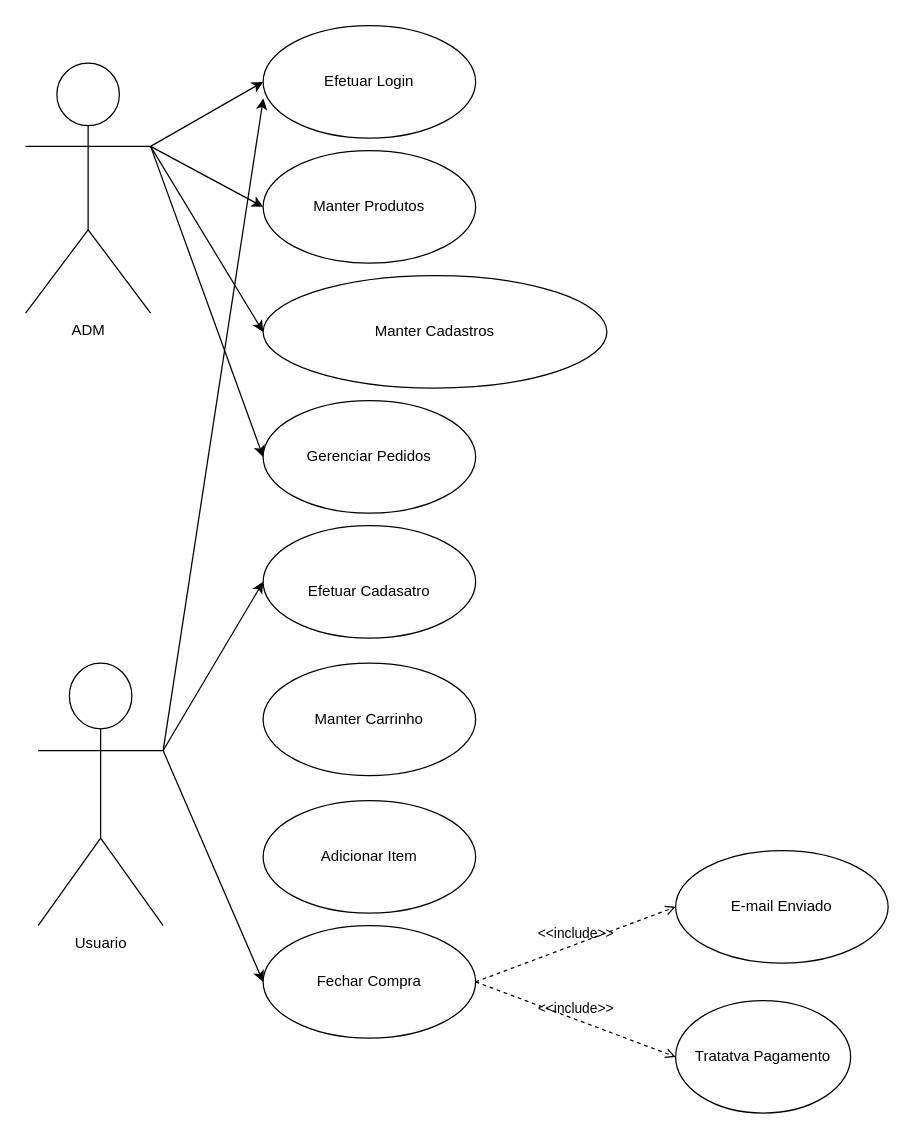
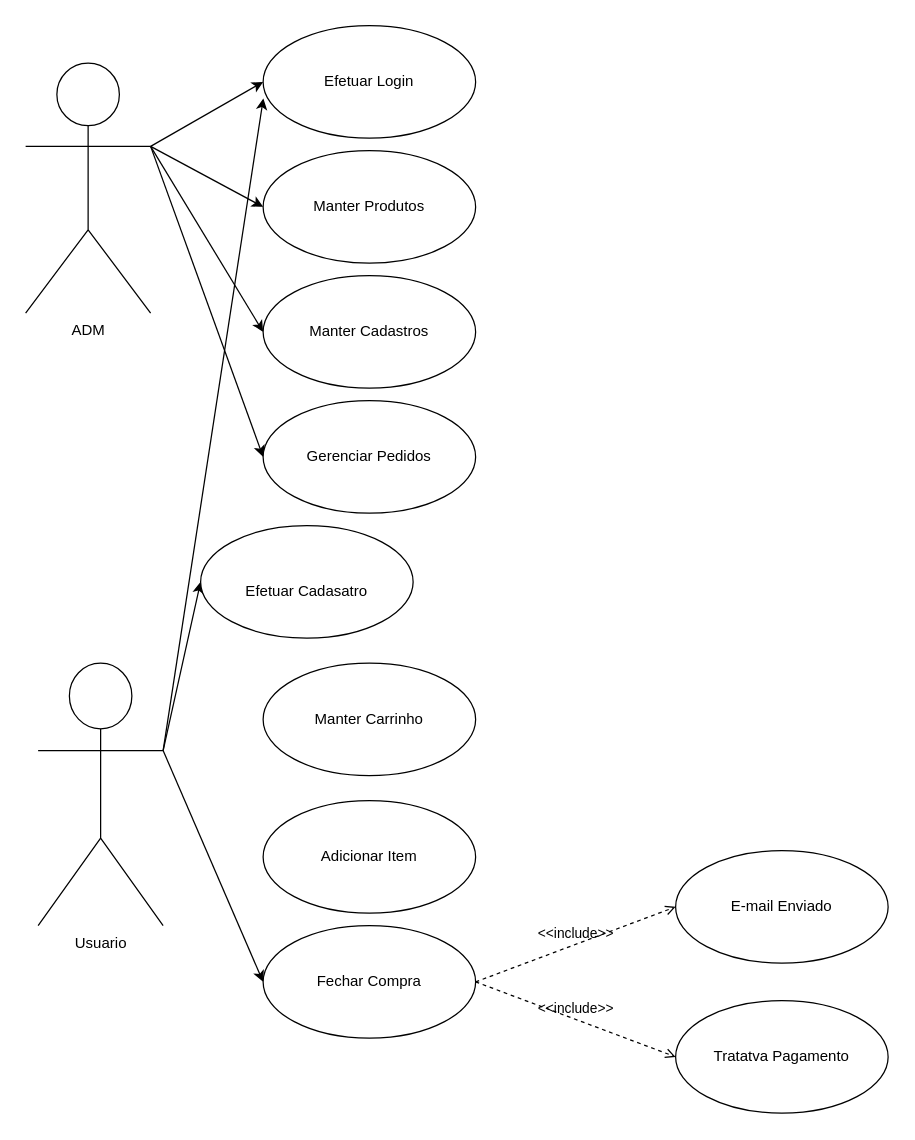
node "Manter Cadastros": size 344x113 -> 213x113
node "Efetuar Cadasatro": moved (369, 582) -> (307, 582)
node "Tratatva Pagamento": size 175x113 -> 213x113
